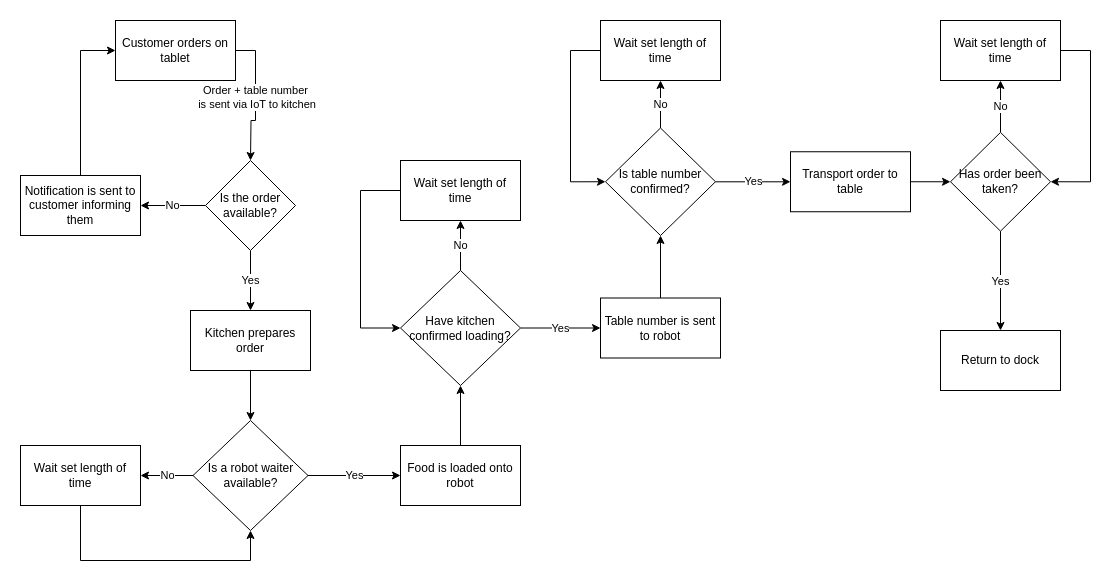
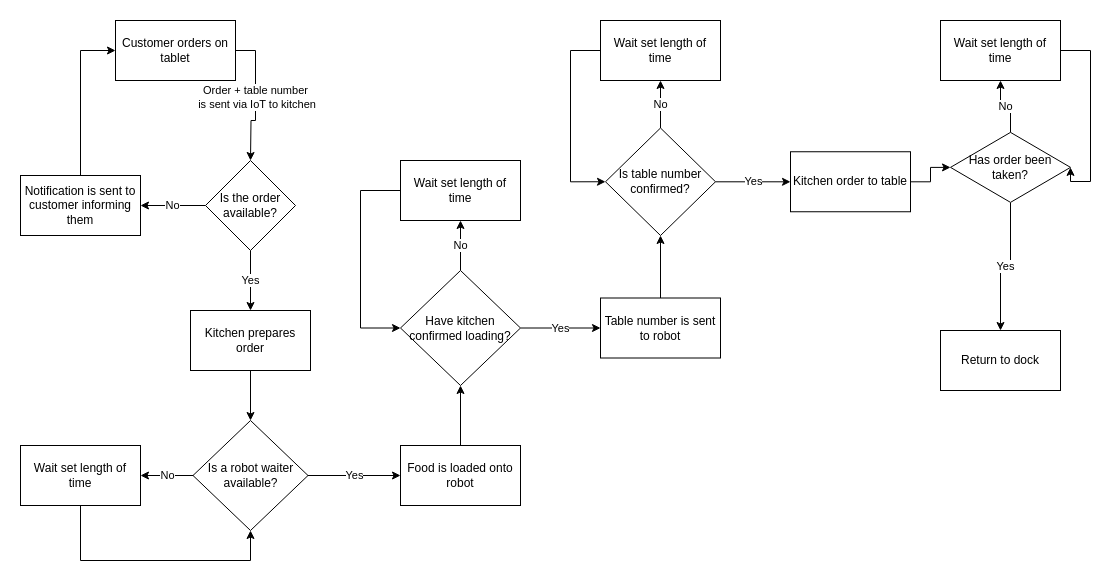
node "Transport order to table": label "Transport order to table" -> "Kitchen order to table"
node "Has order been taken?": size 100x99 -> 120x70
